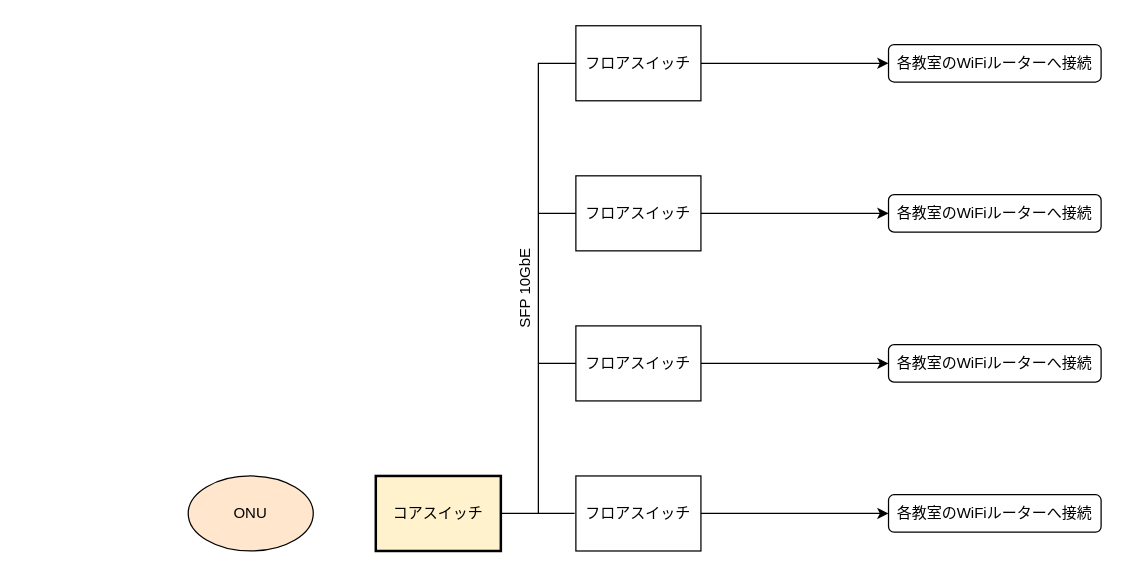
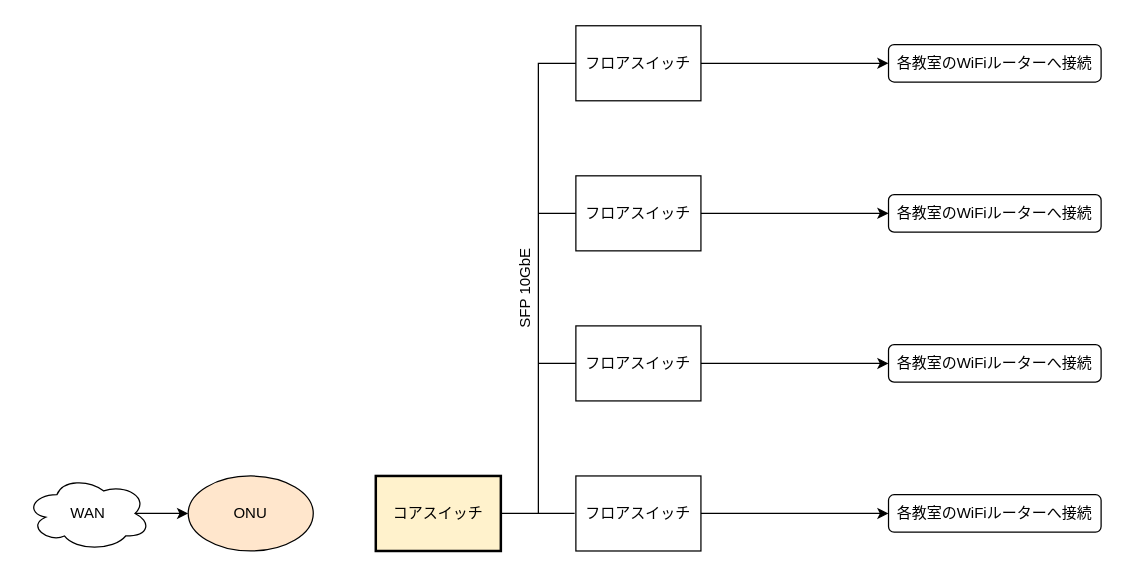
node "WAN": added
edge "WAN" -> "ONU": added
